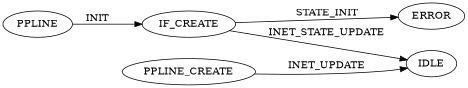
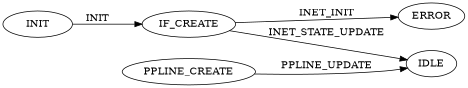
edge "IF_CREATE" -> "ERROR": label "STATE_INIT" -> "INET_INIT"
node "PPLINE": label "PPLINE" -> "INIT"
edge "PPLINE_CREATE" -> "IDLE": label "INET_UPDATE" -> "PPLINE_UPDATE"
